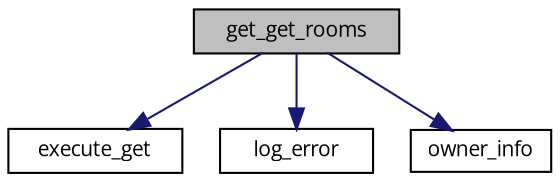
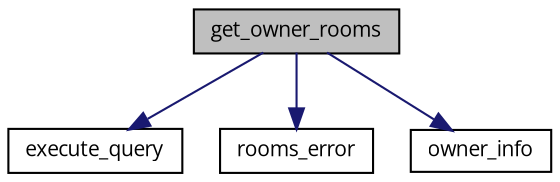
node "get_get_rooms": label "get_get_rooms" -> "get_owner_rooms"
node "execute_get": label "execute_get" -> "execute_query"
node "log_error": label "log_error" -> "rooms_error"
